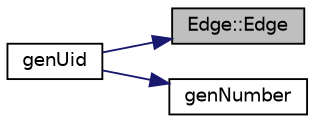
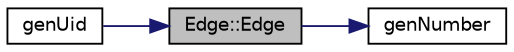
edge "genUid" -> "genNumber": now "Edge::Edge" -> "genNumber"
